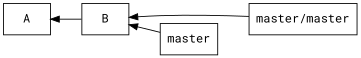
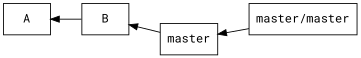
edge "master/master" -> "B": now "master/master" -> "master"
